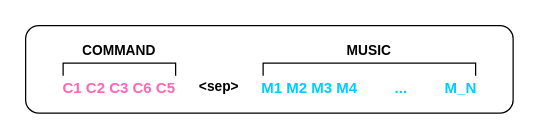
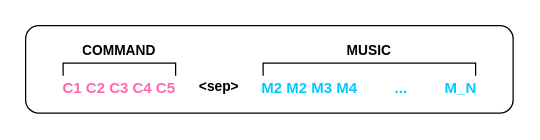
node "C1 C2 C3 C6 C5": label "C1 C2 C3 C6 C5" -> "C1 C2 C3 C4 C5"
node "M1 M2 M3 M4 ... M_N": label "M1 M2 M3 M4 ... M_N" -> "M2 M2 M3 M4 ... M_N"
